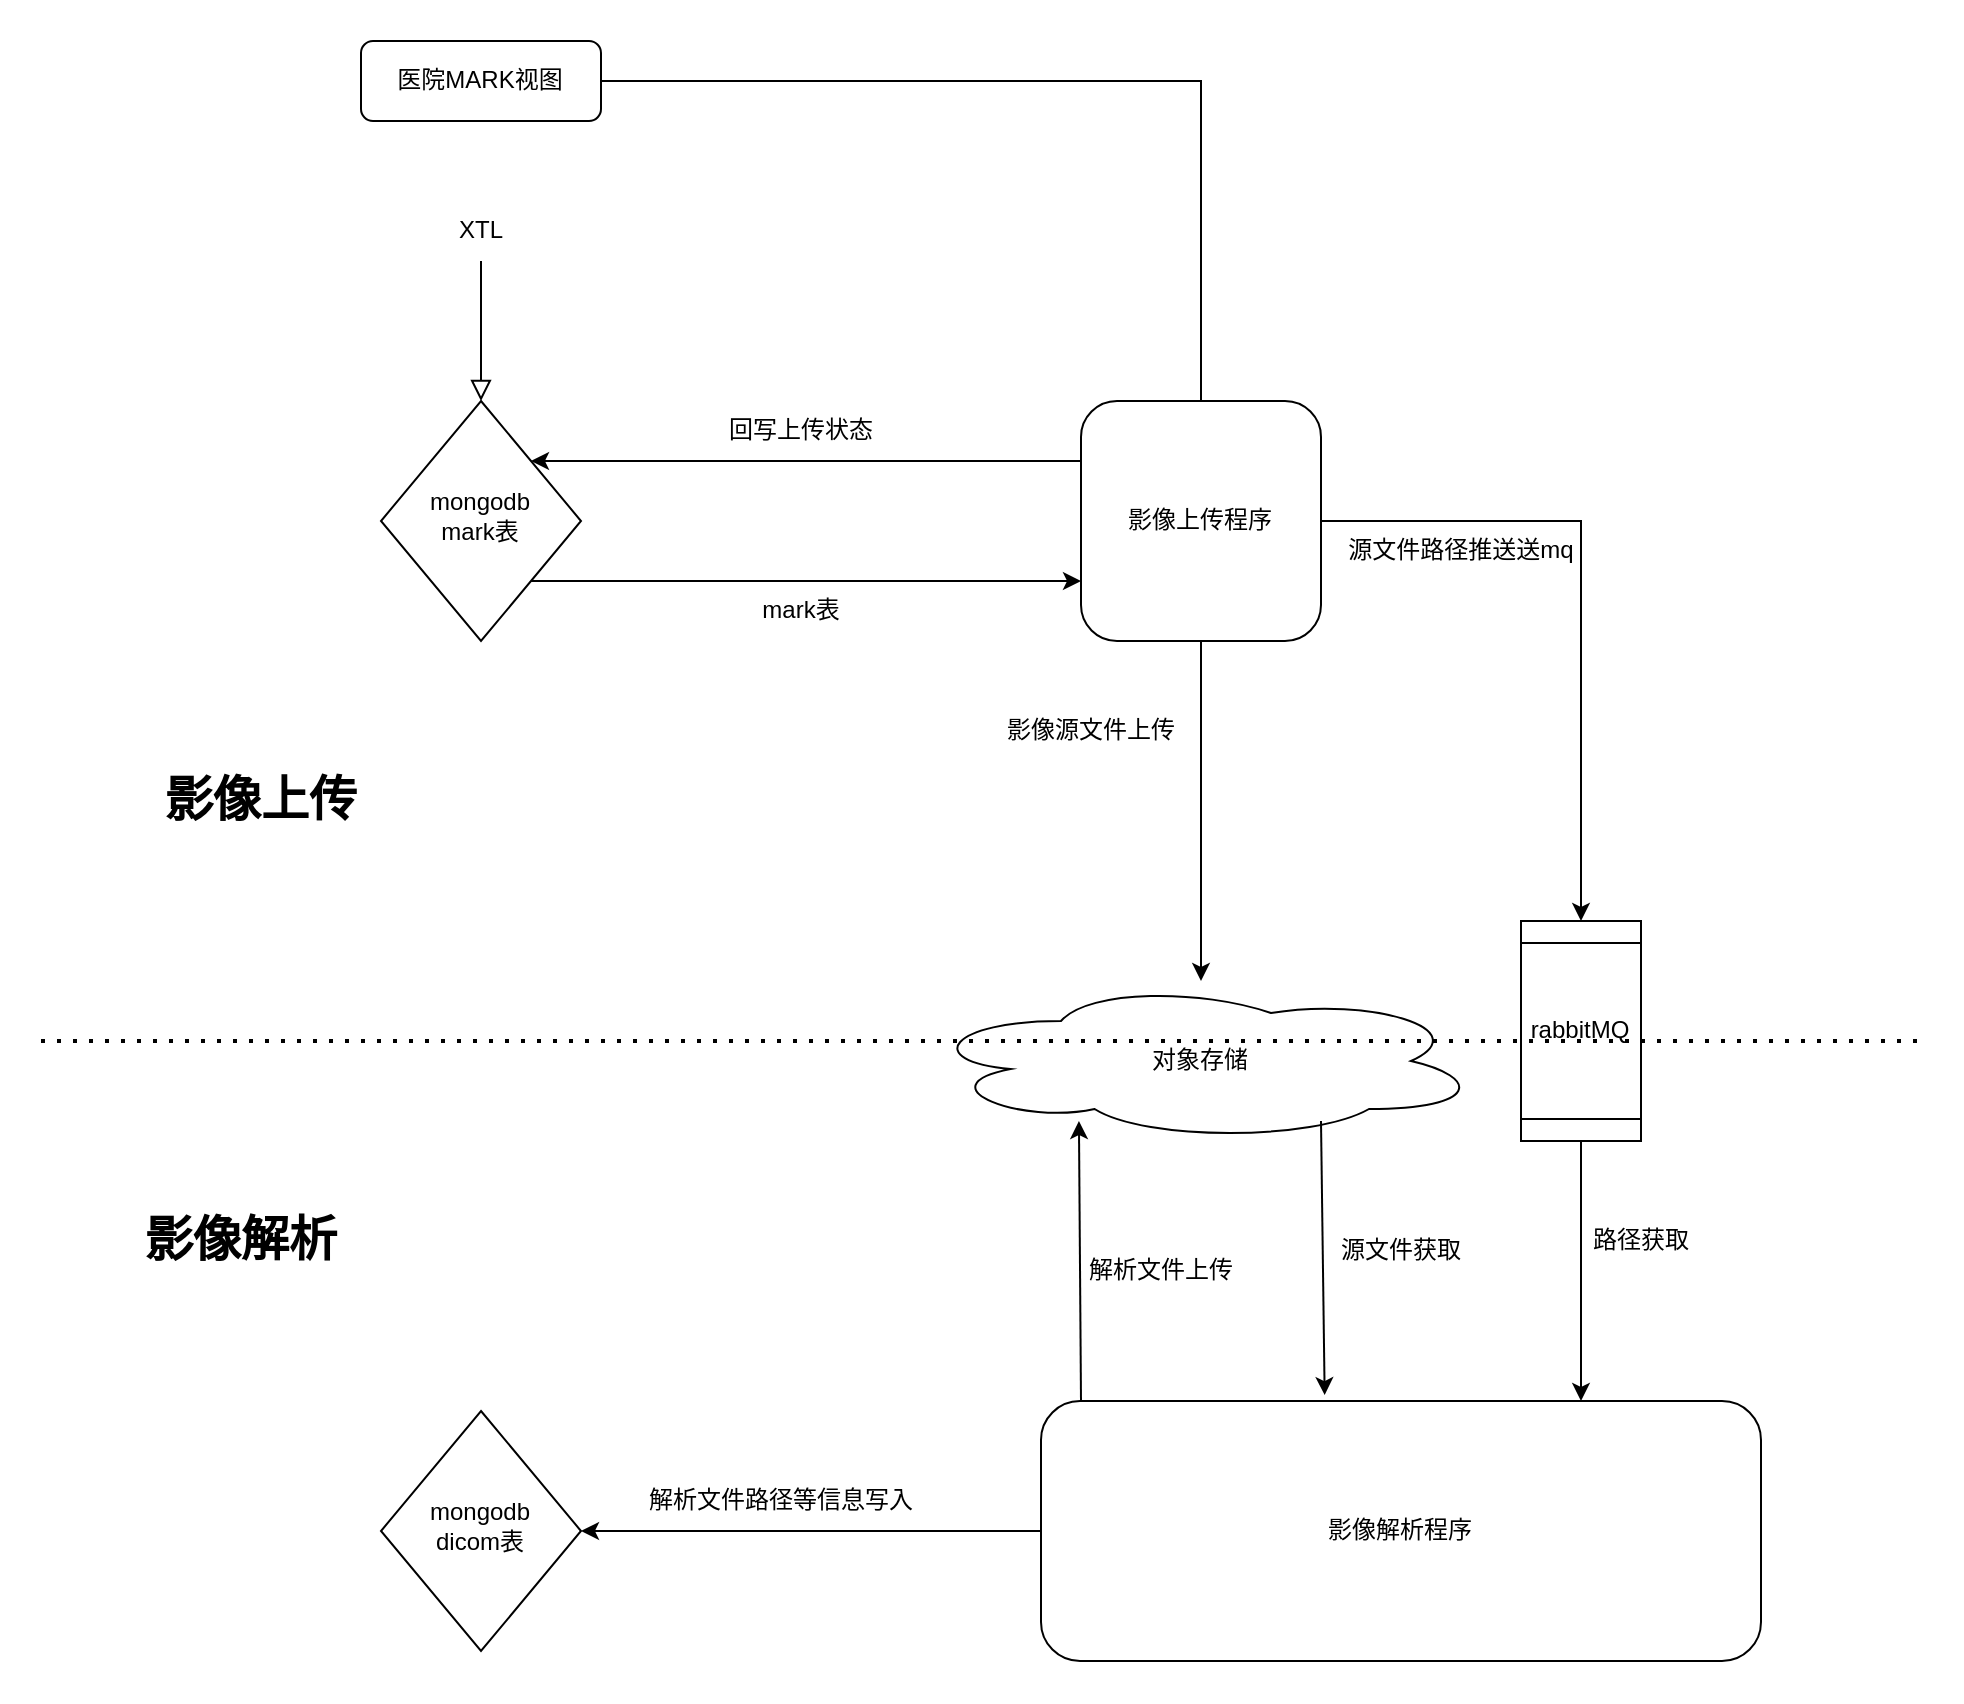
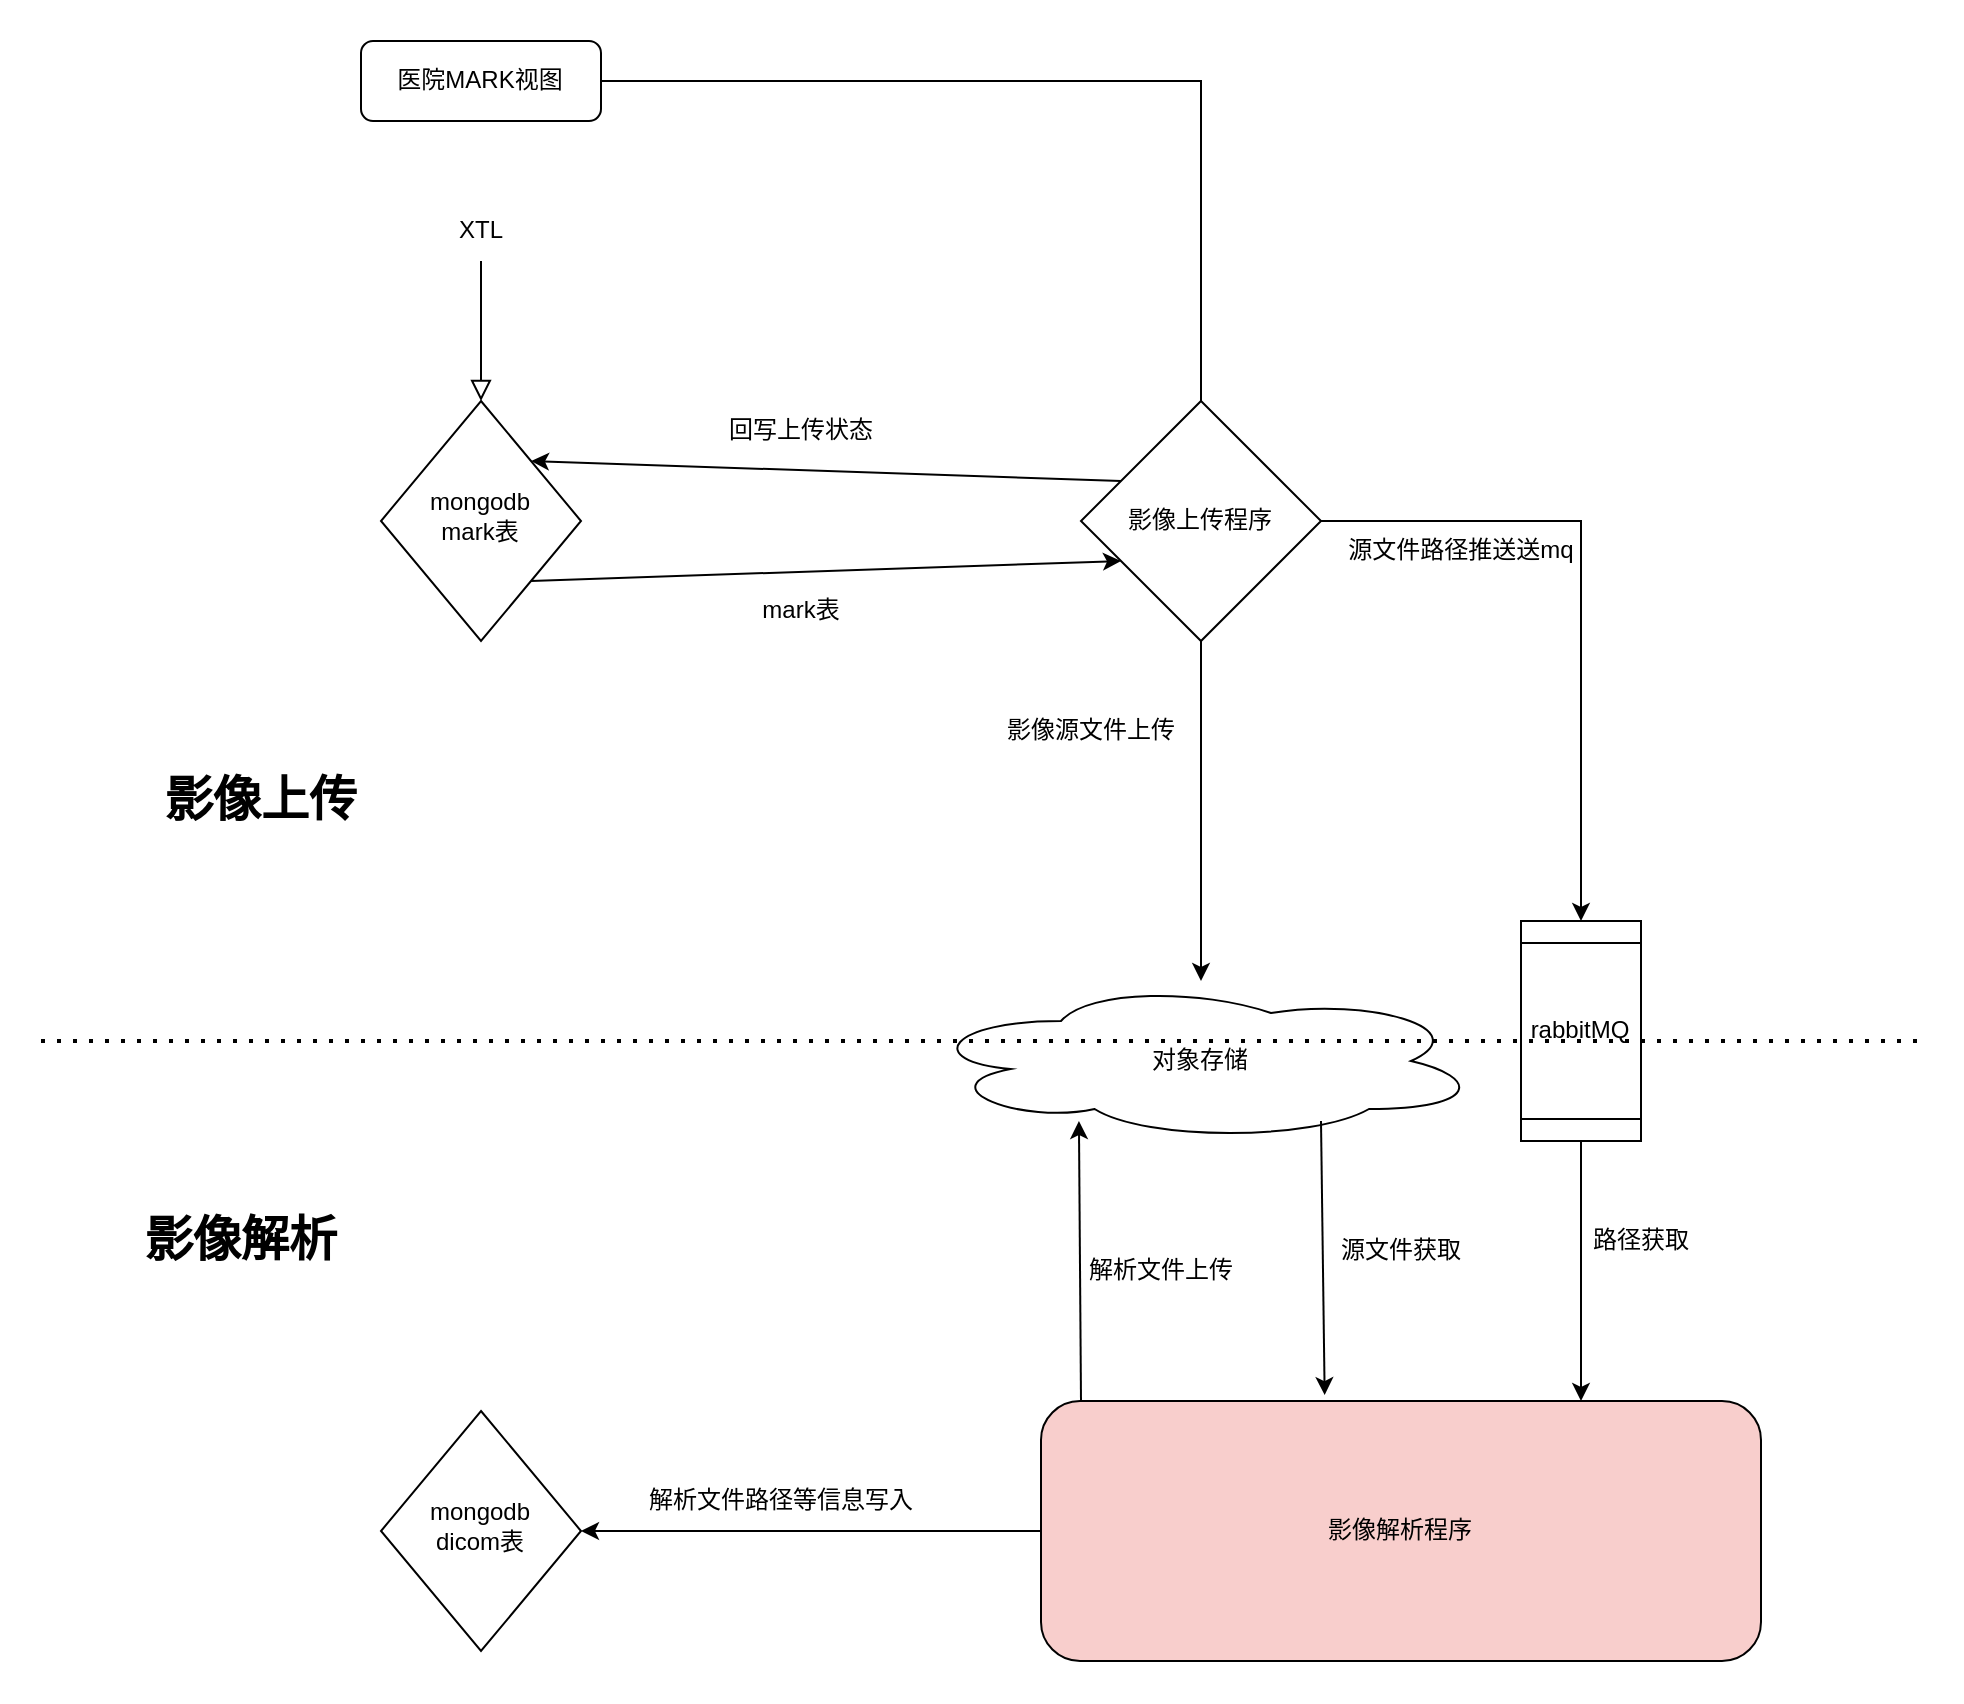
node "影像上传程序": shape rounded rectangle -> diamond
node "影像解析程序": fillcolor #ffffff -> #f8cecc
